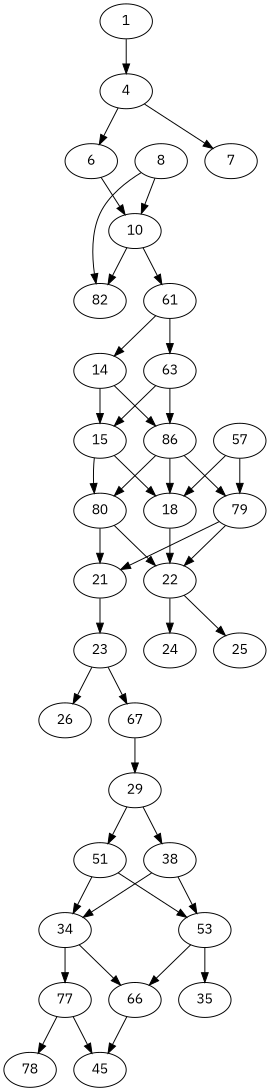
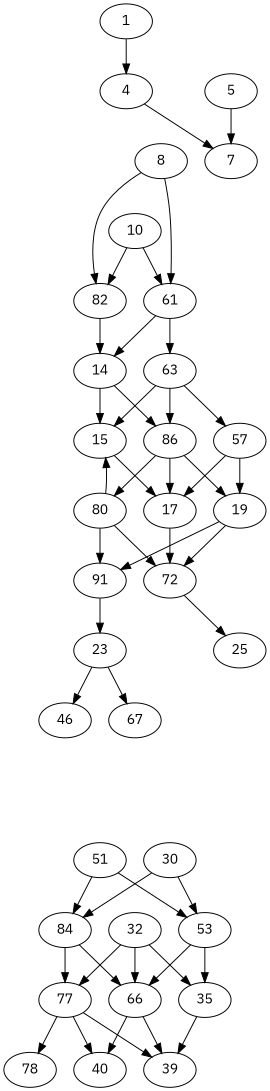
node "5": added
node "6": removed
edge "8" -> "10": now "8" -> "61"
edge "82" -> "14": added
edge "63" -> "57": added
edge "15" -> "80": reversed
node "18": label "18" -> "17"
node "79": label "79" -> "19"
node "21": label "21" -> "91"
node "22": label "22" -> "72"
node "24": removed
node "26": label "26" -> "46"
node "29": removed
node "38": label "38" -> "30"
node "34": label "34" -> "84"
node "32": added
node "45": label "45" -> "40"
node "39": added
